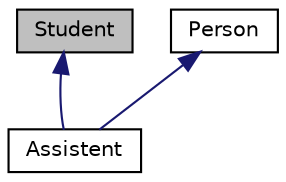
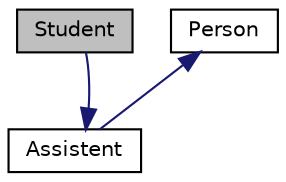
edge "Assistent" -> "Student": reversed
